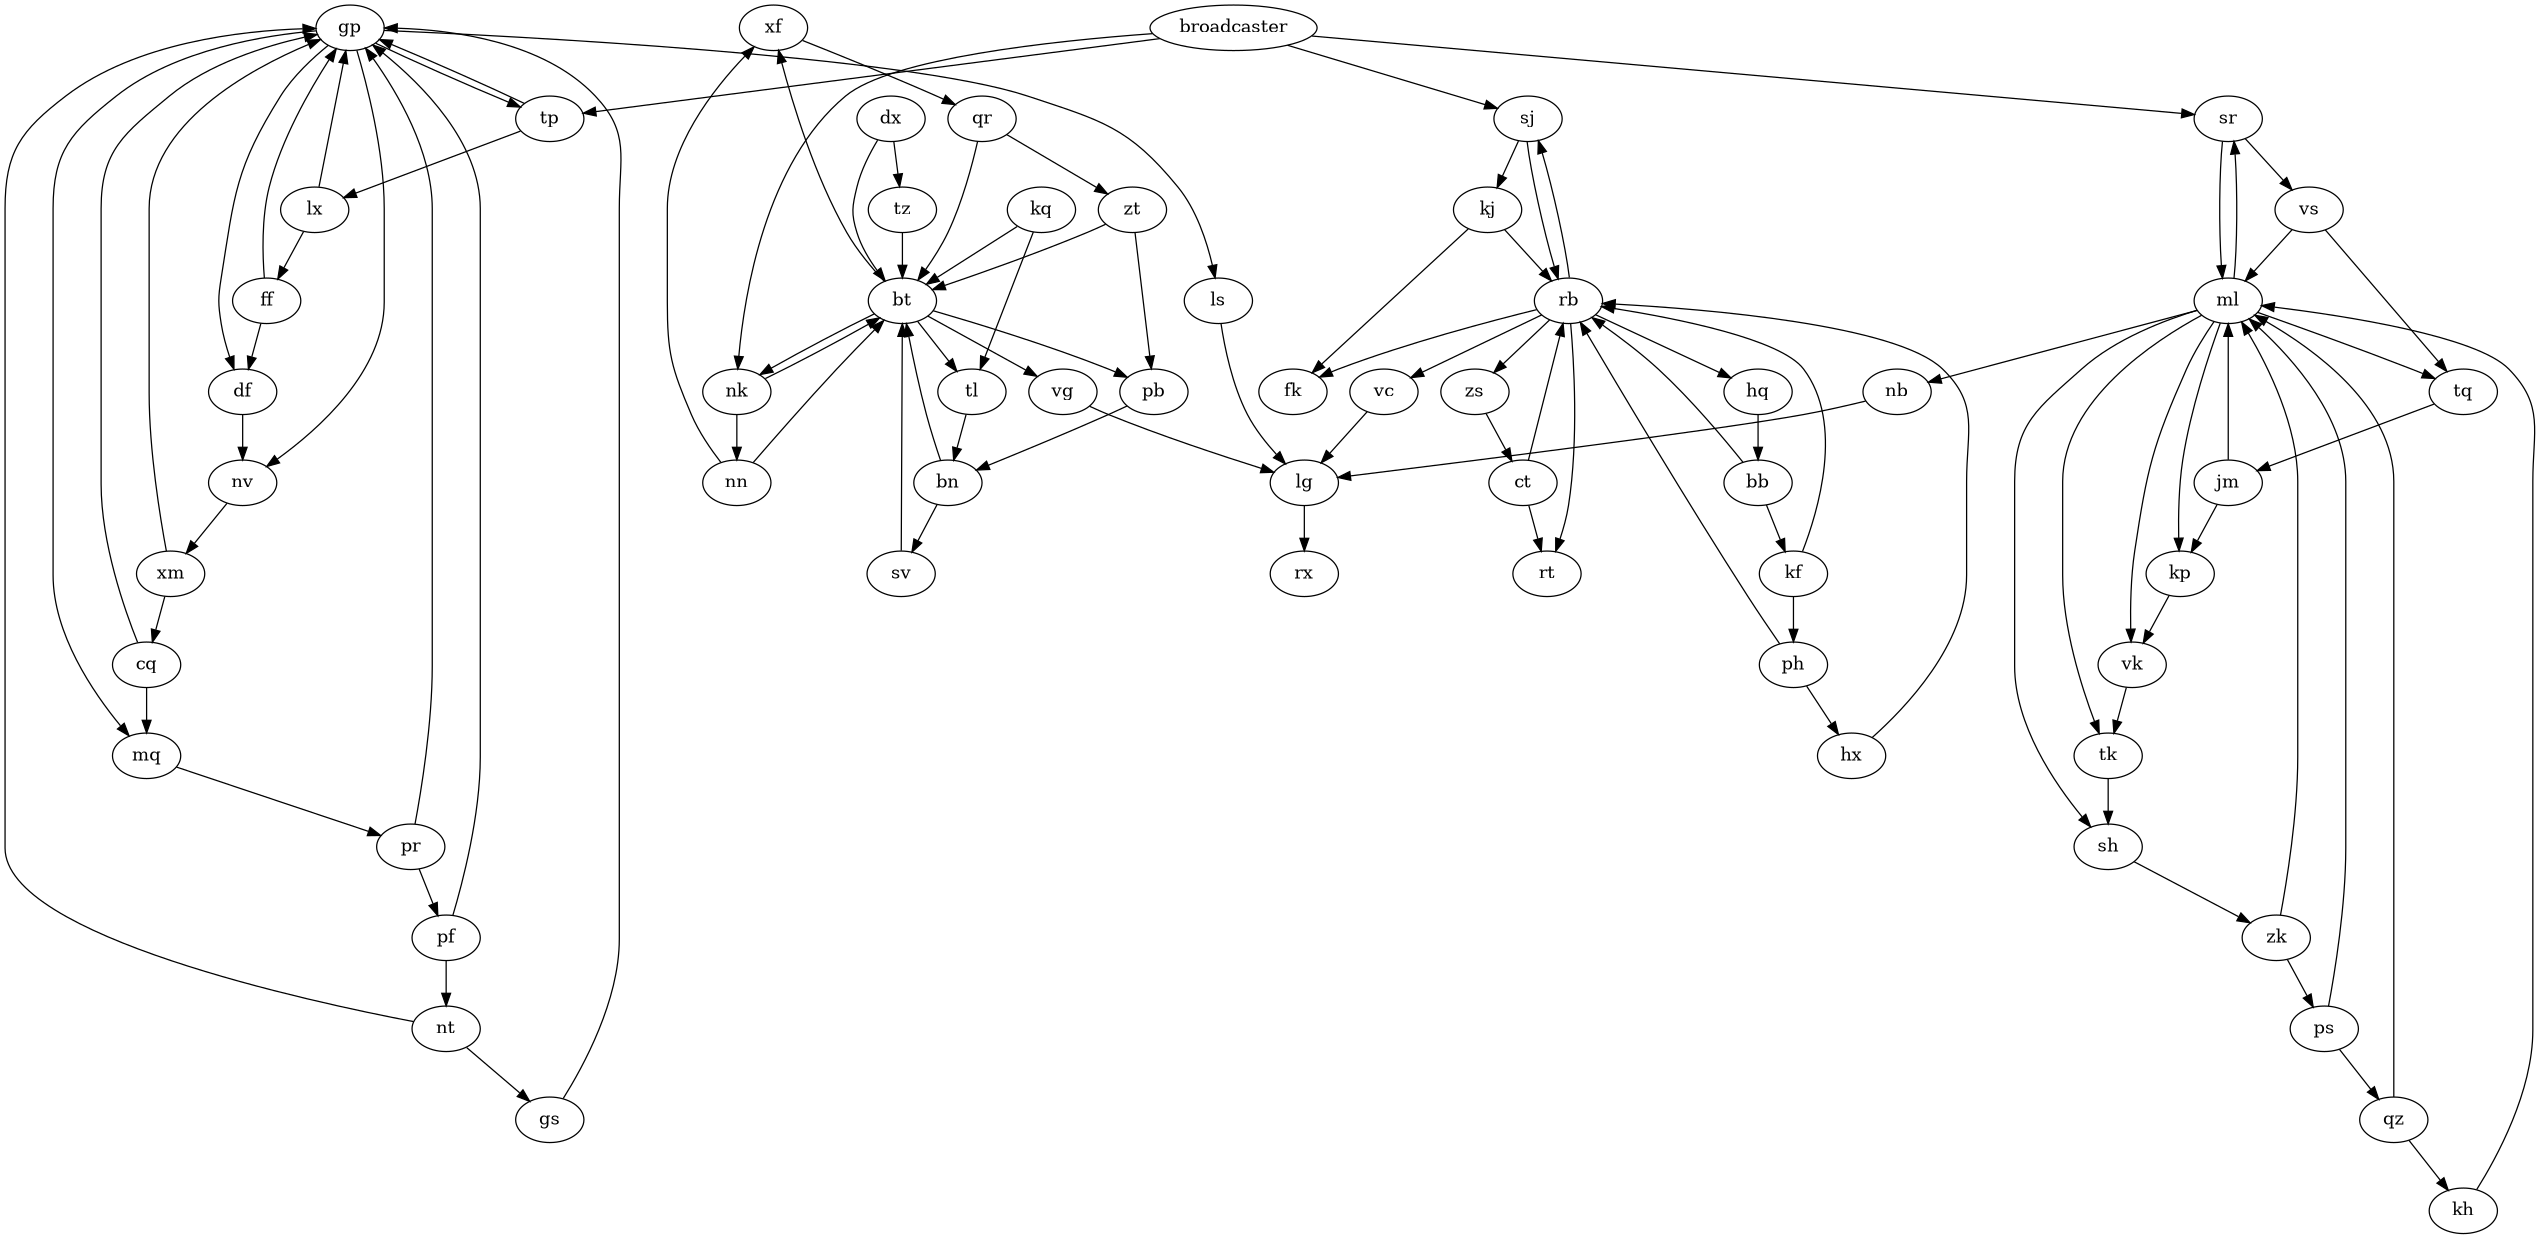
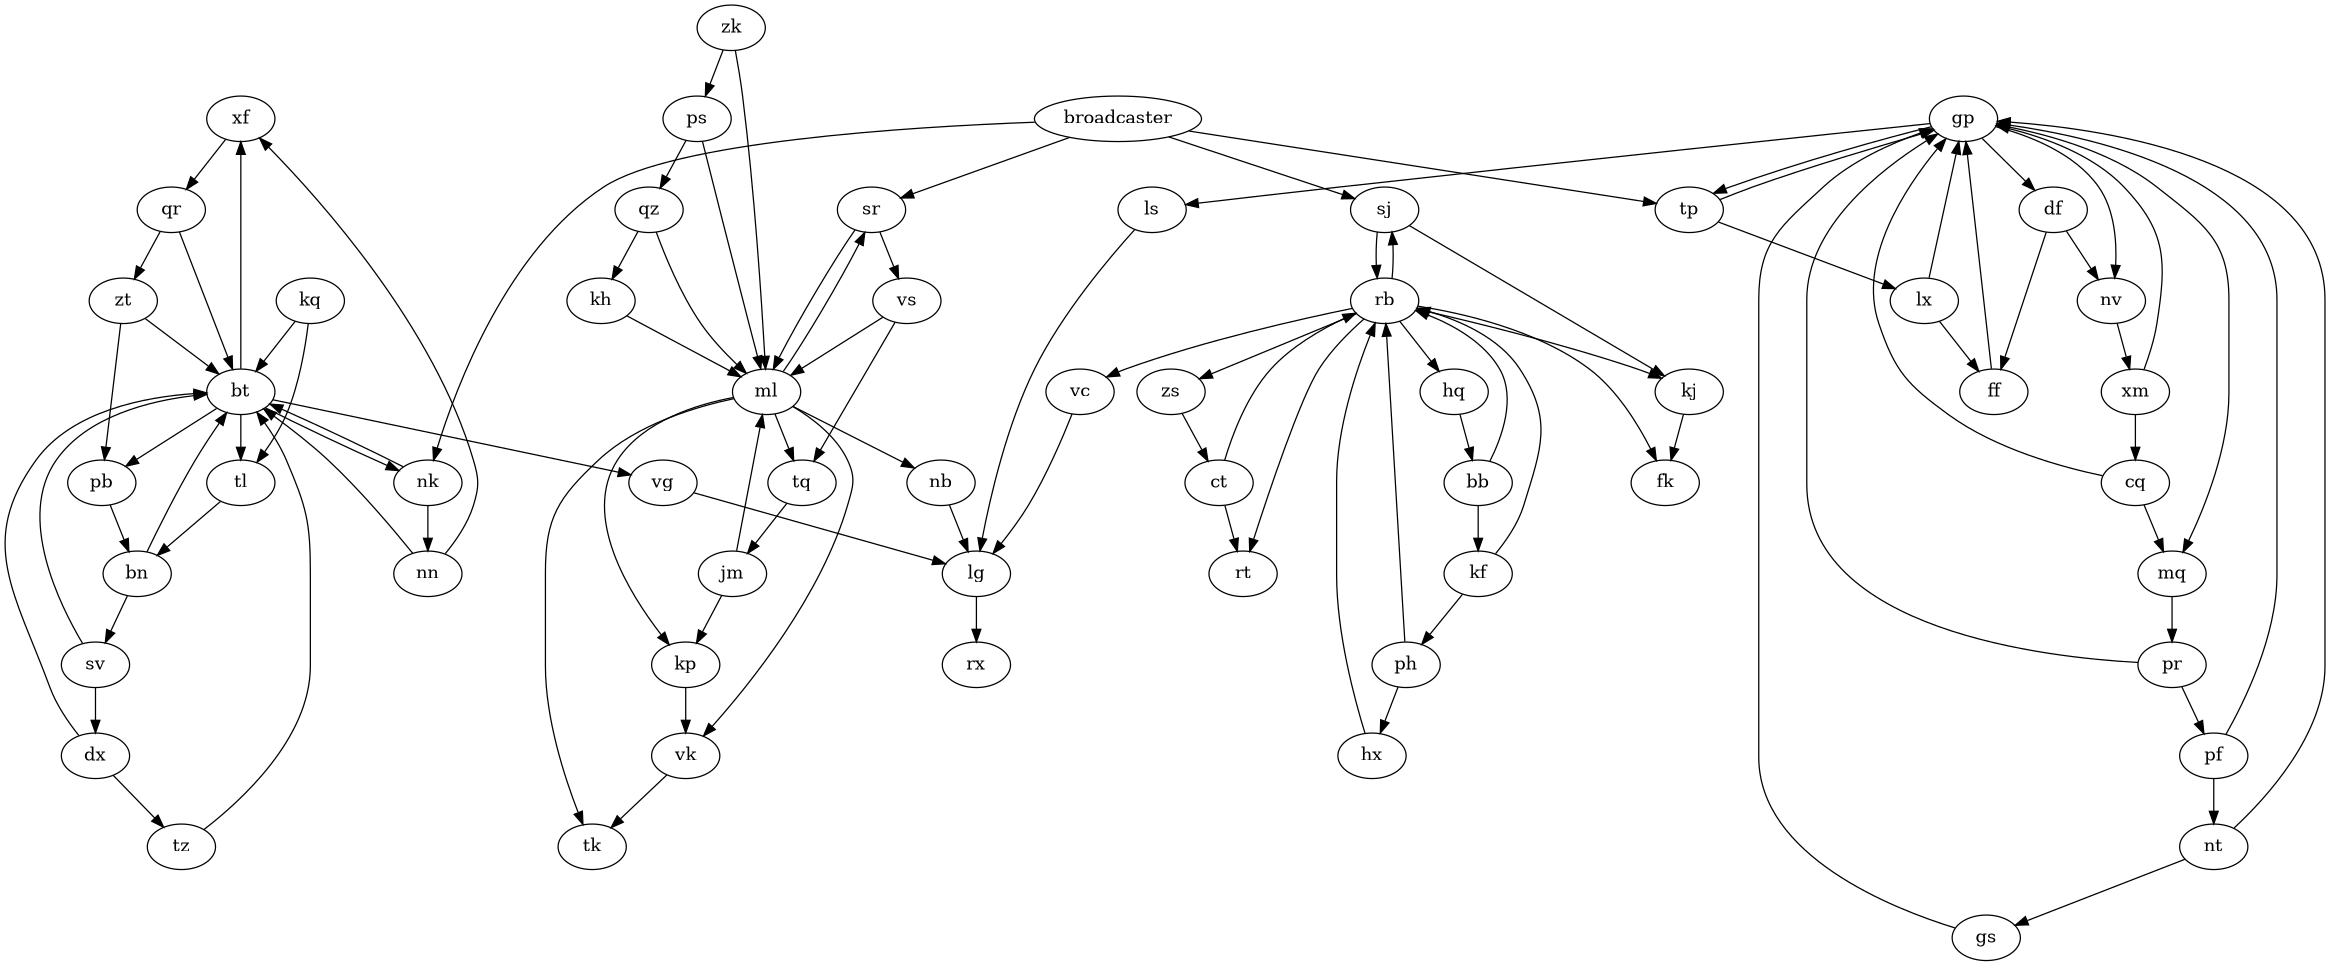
edge "kj" -> "rb": reversed
edge "ff" -> "df": reversed
edge "sv" -> "dx": added
node "sh": removed
